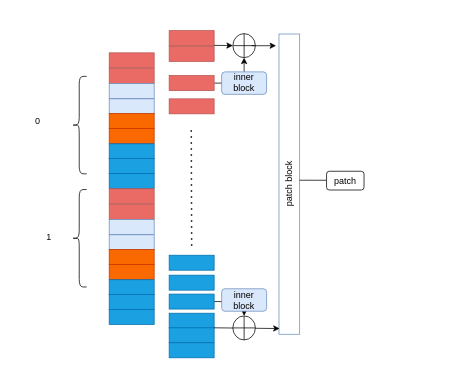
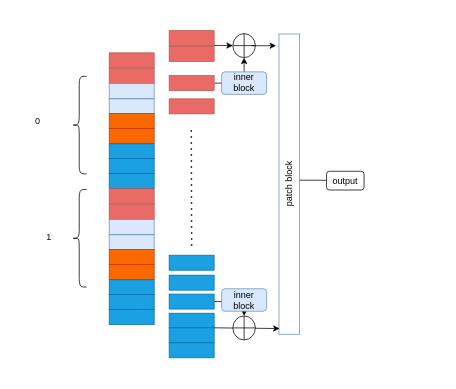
node "patch": label "patch" -> "output"
